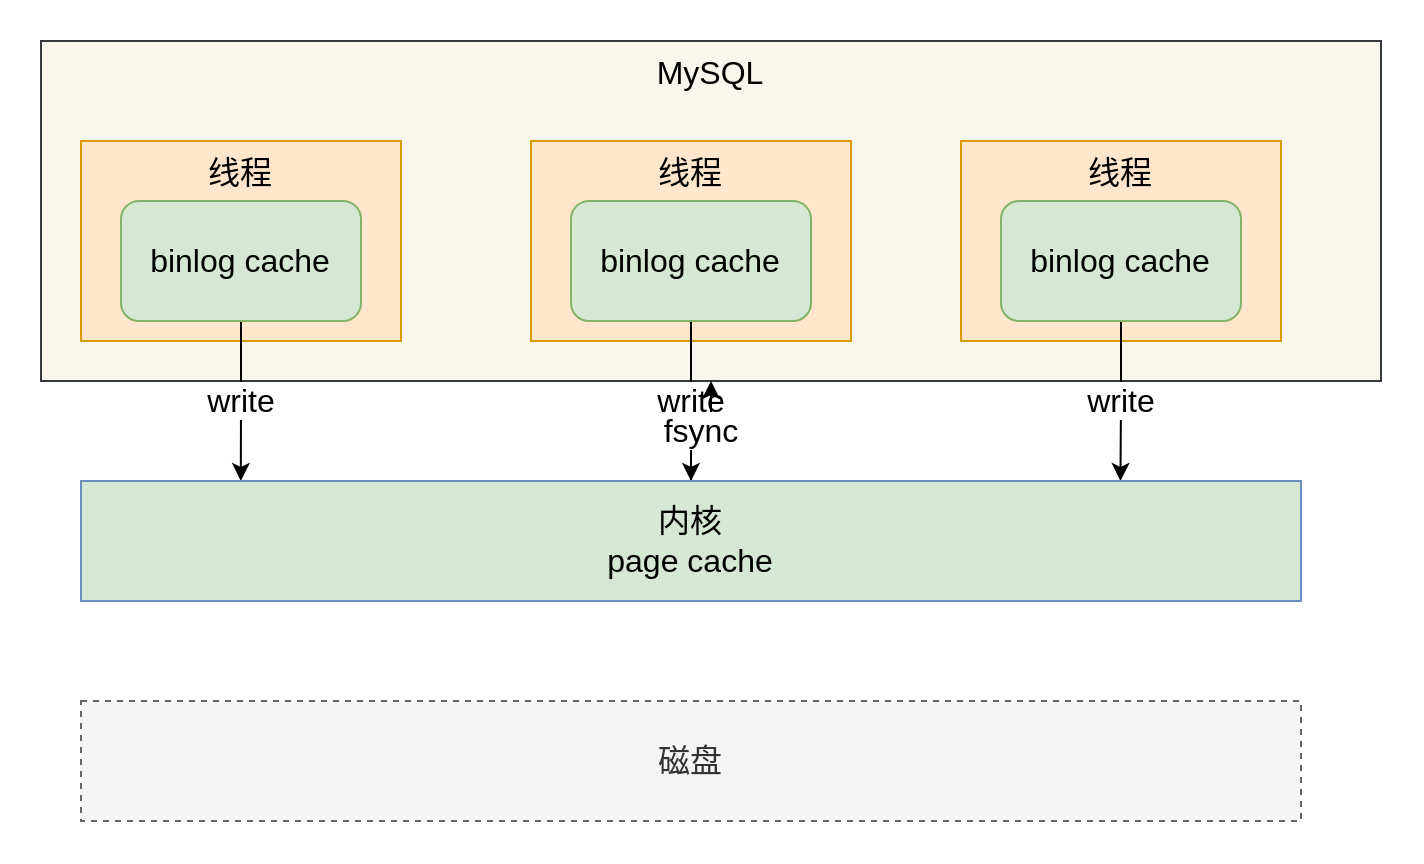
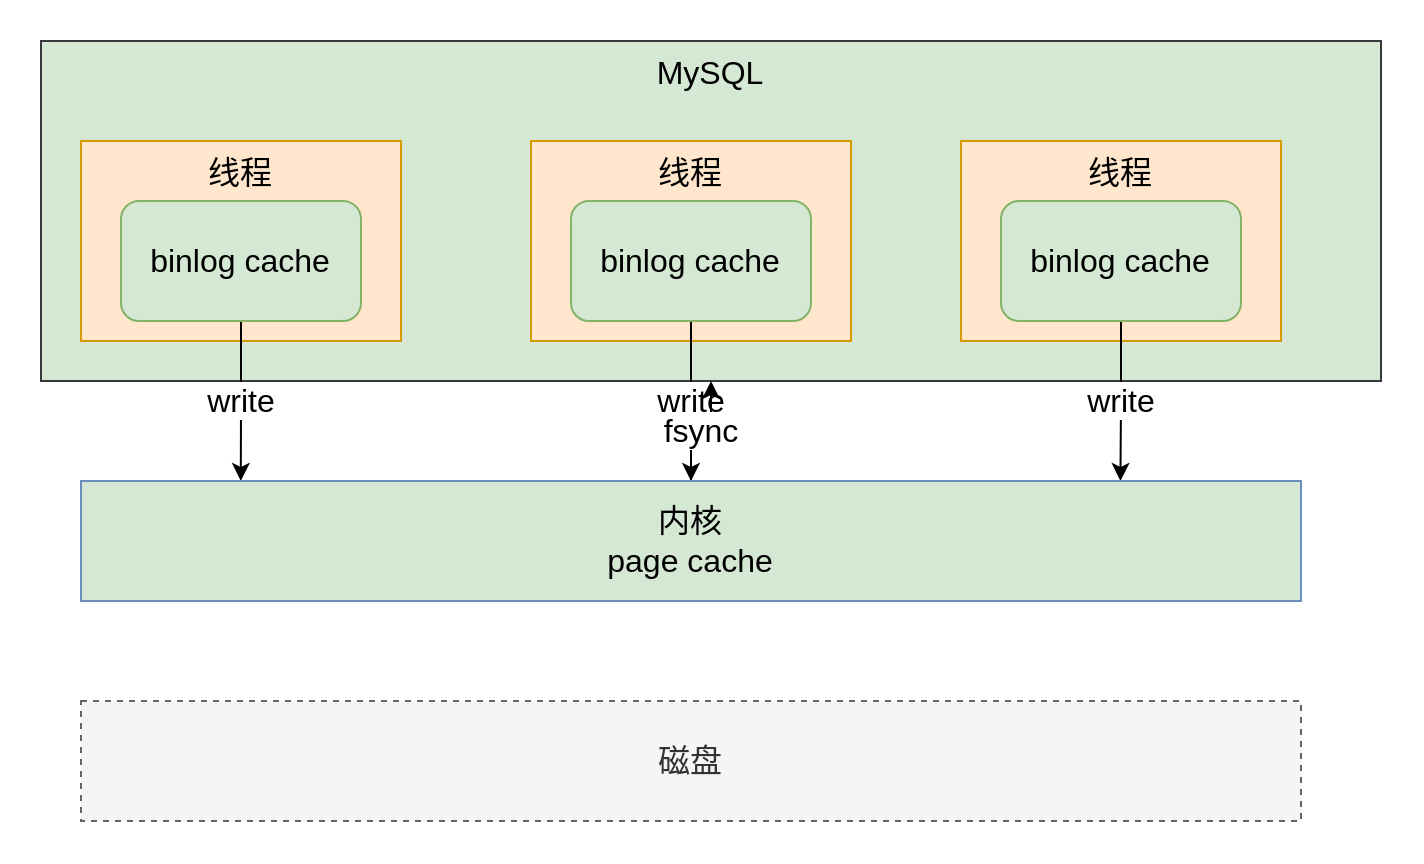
node "MySQL": fillcolor #f9f7ed -> #d5e8d4
